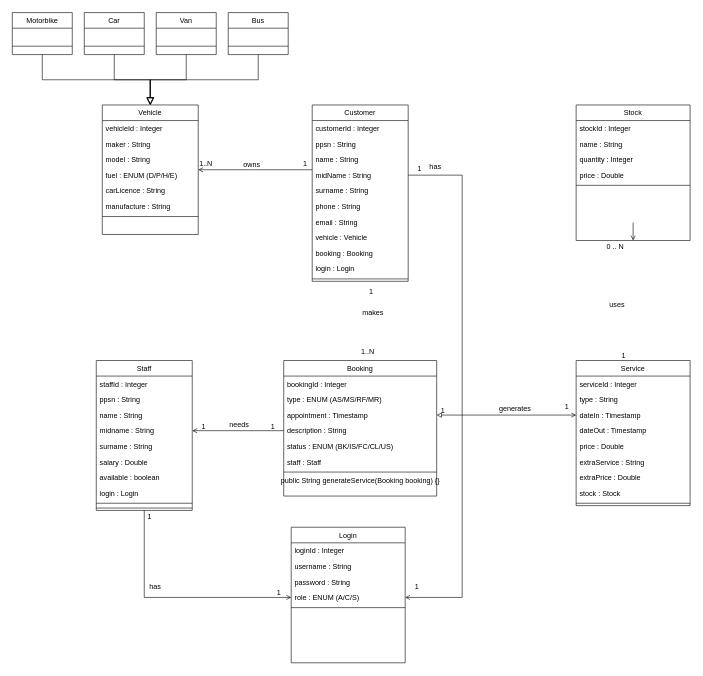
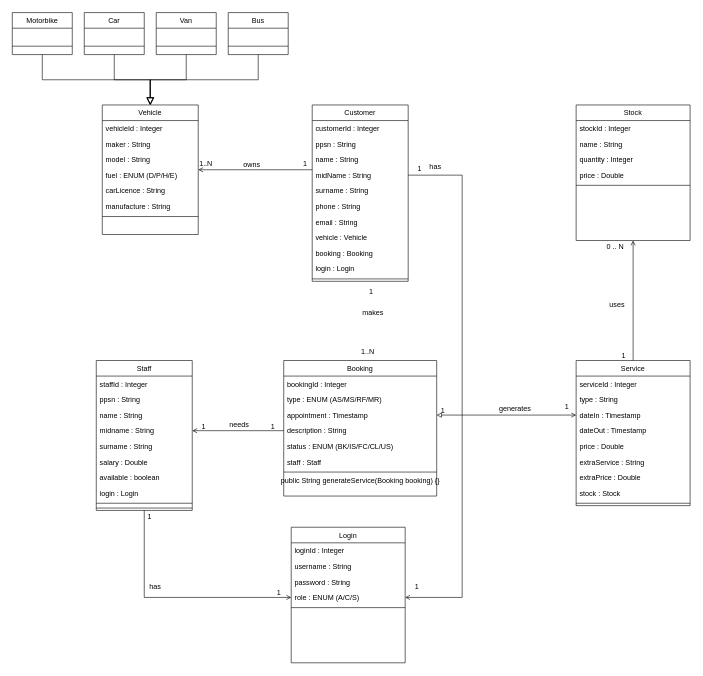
edge "0 .. N" -> "Stock": now "Service" -> "Stock"
